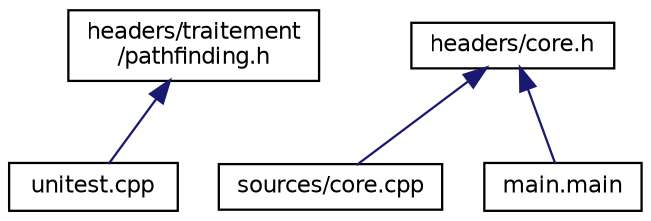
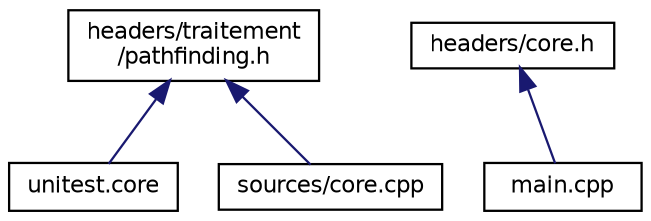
edge "sources/core.cpp" -> "headers/core.h": now "sources/core.cpp" -> "headers/traitement /pathfinding.h"
node "unitest.cpp": label "unitest.cpp" -> "unitest.core"
node "main.main": label "main.main" -> "main.cpp"
